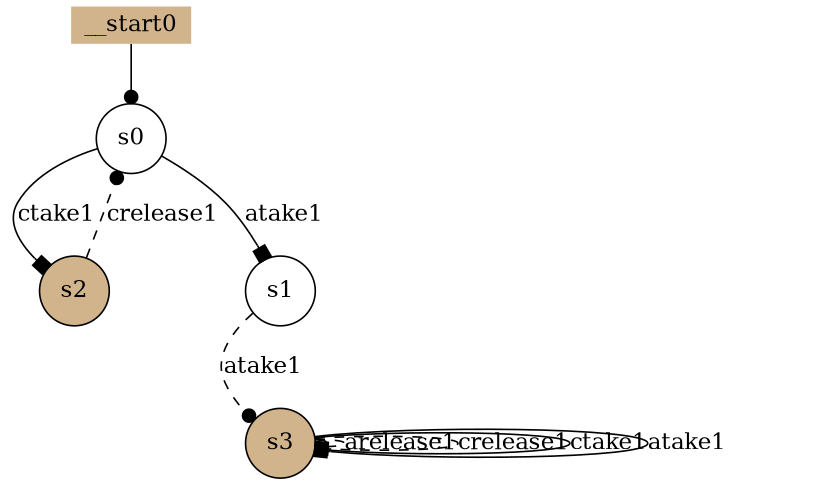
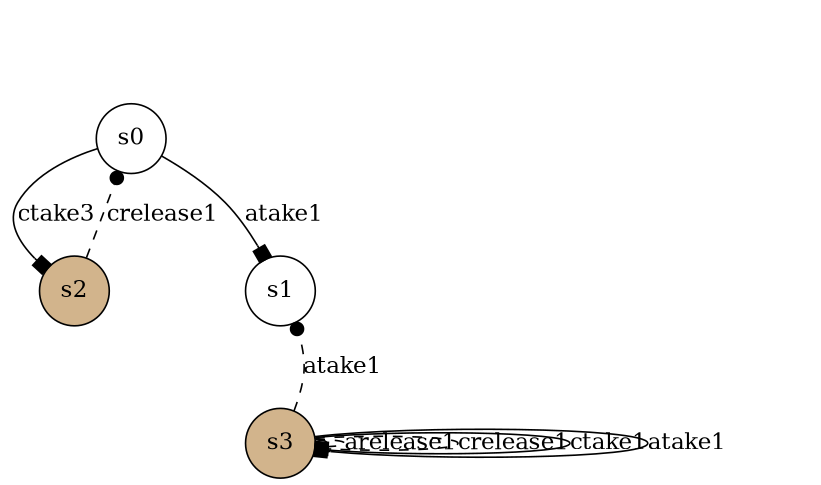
node "__start0": removed
edge "s0" -> "s2": label "ctake1" -> "ctake3"
edge "s1" -> "s3": reversed
